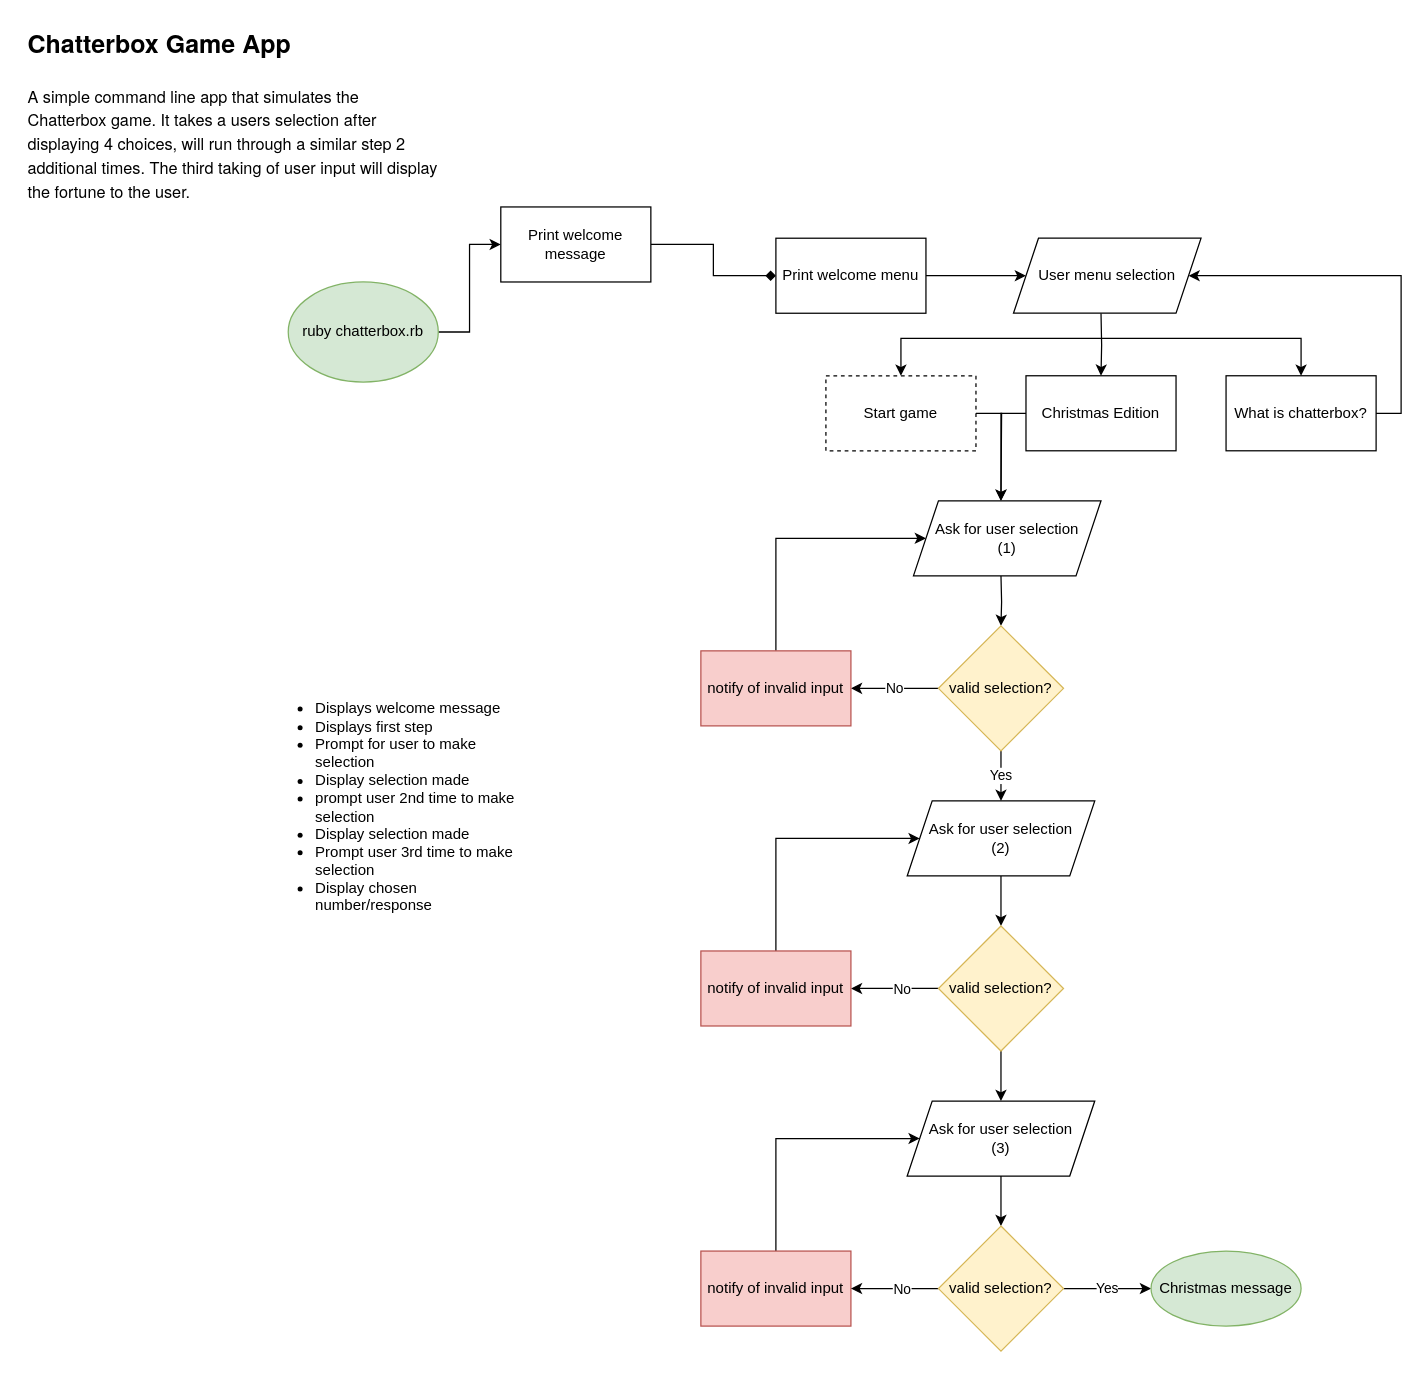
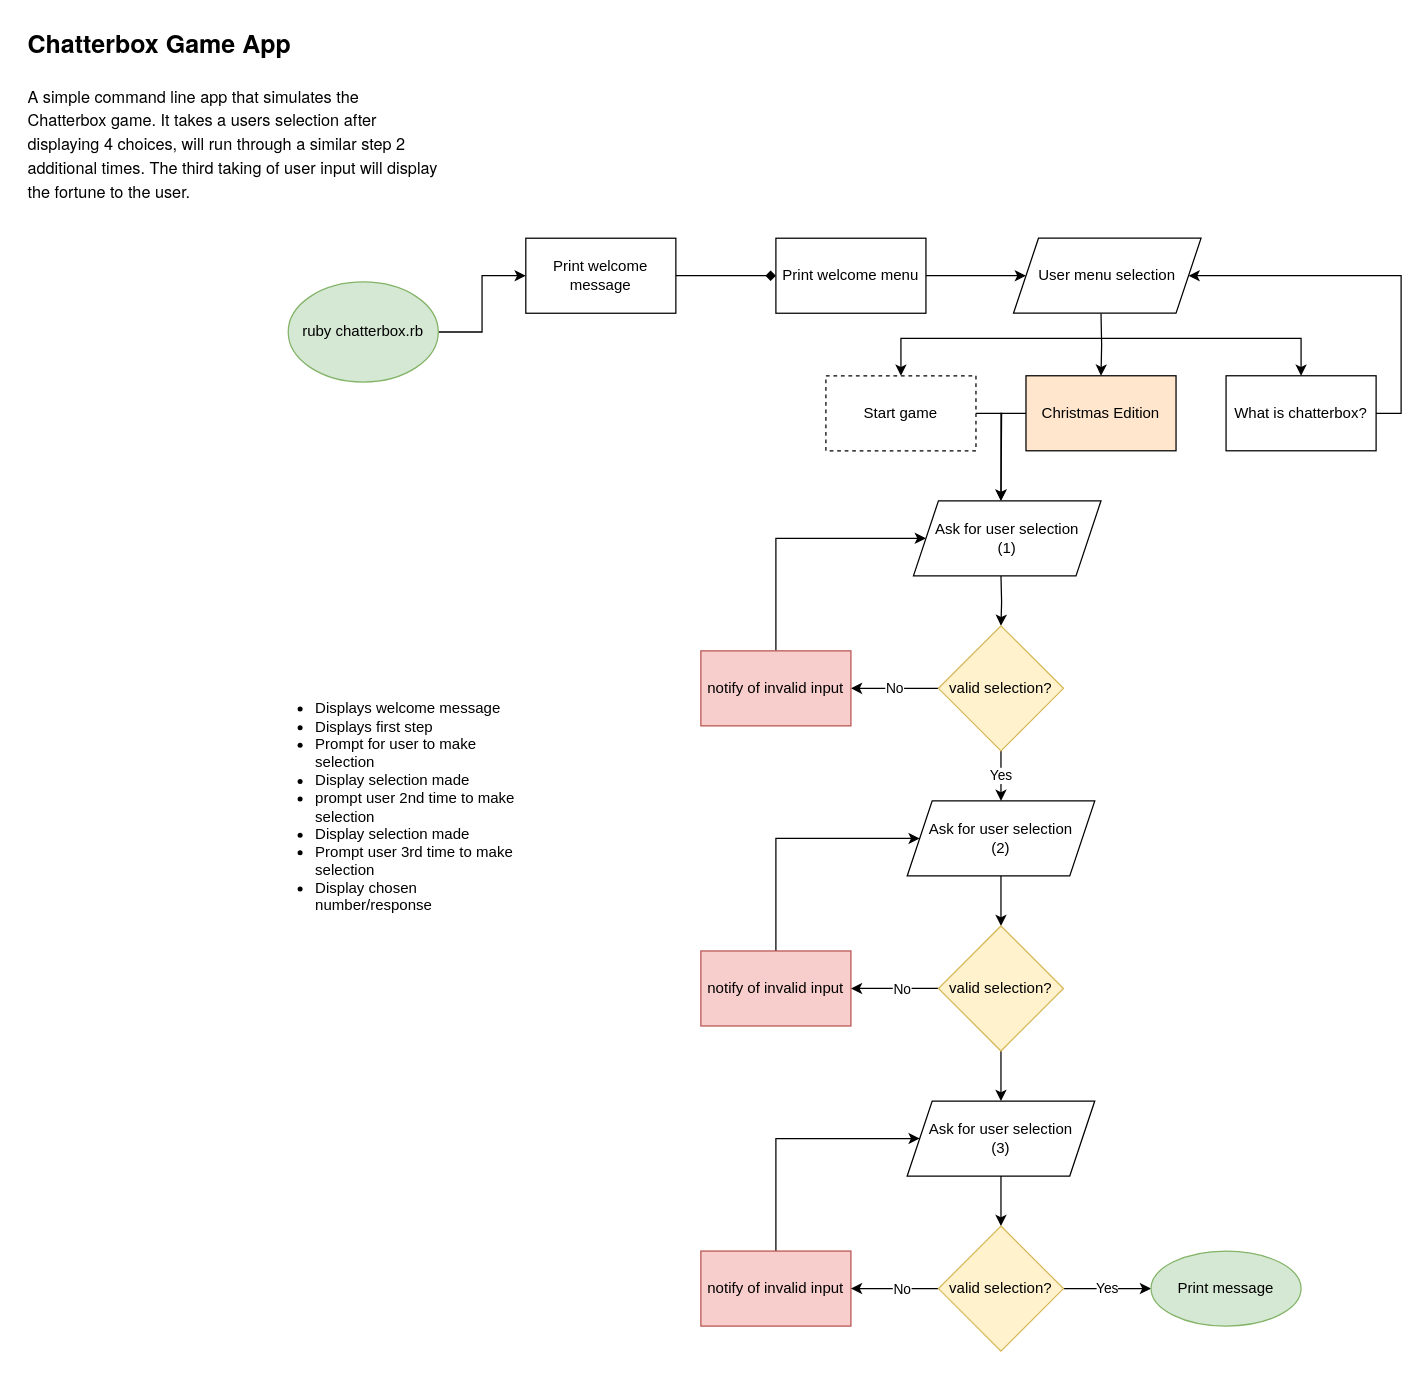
node "Print welcome message": moved (576, 244) -> (601, 276)
node "Christmas Edition": fillcolor #ffffff -> #ffe6cc
node "Christmas message": label "Christmas message" -> "Print message"
